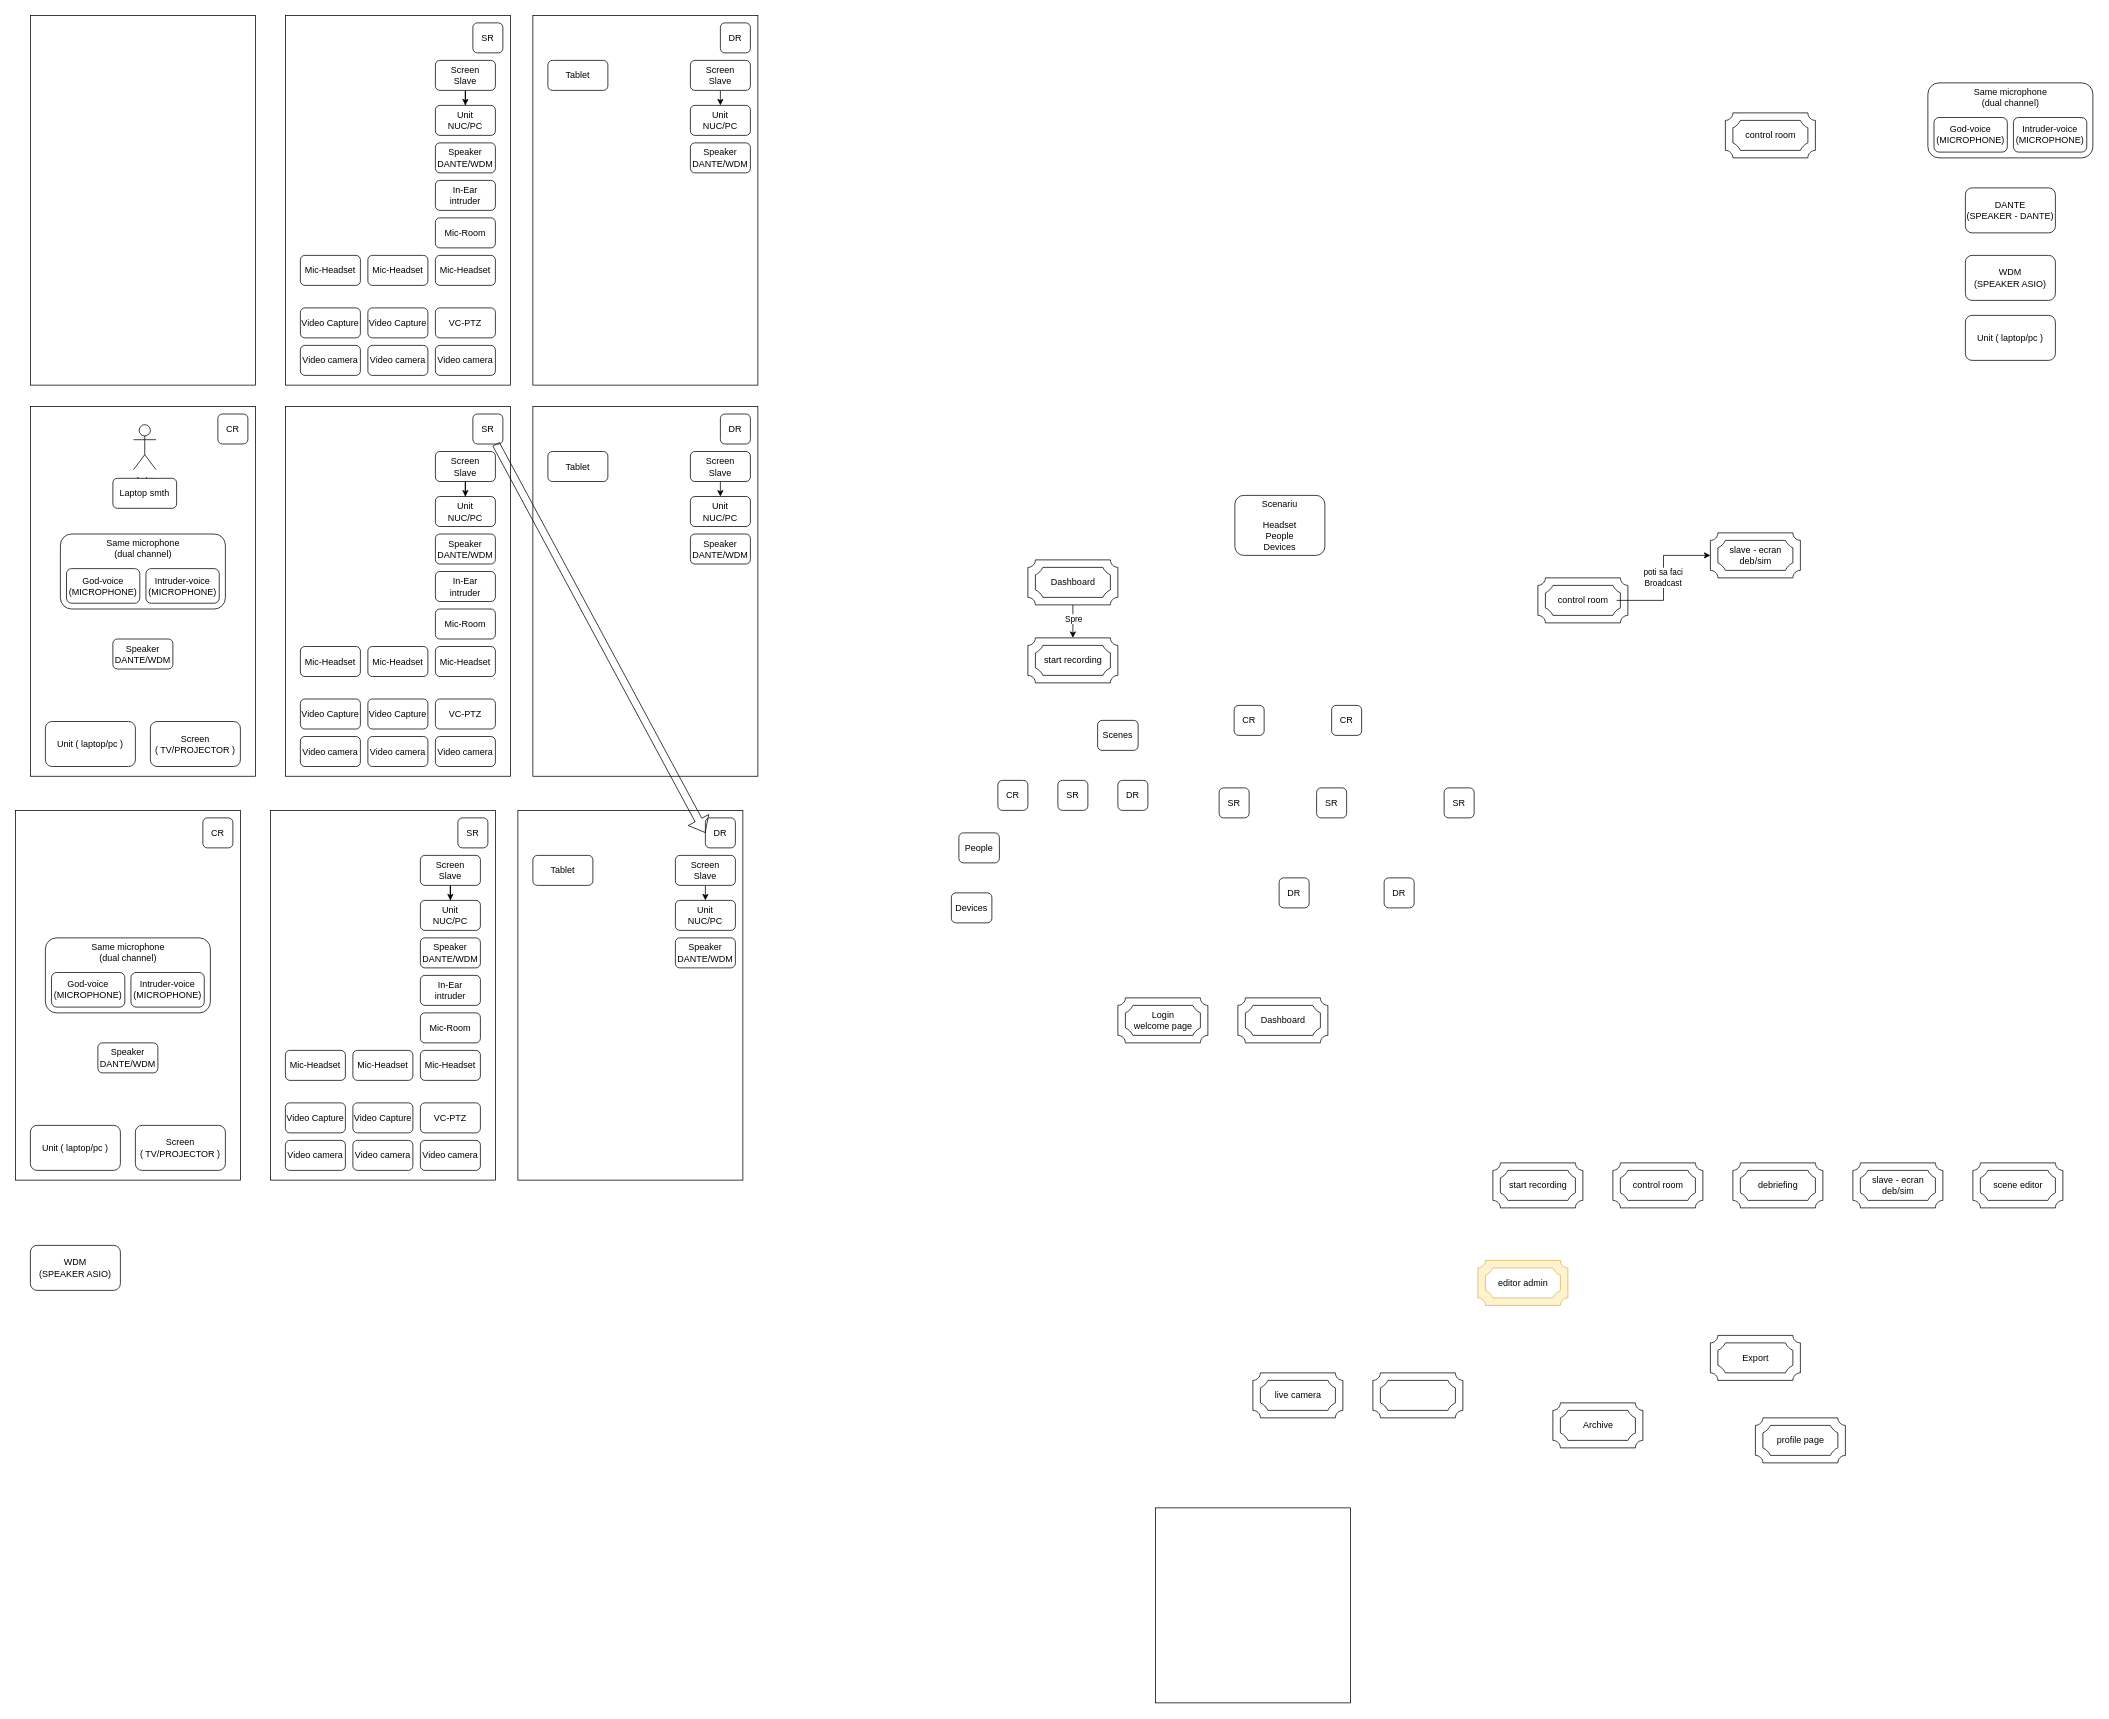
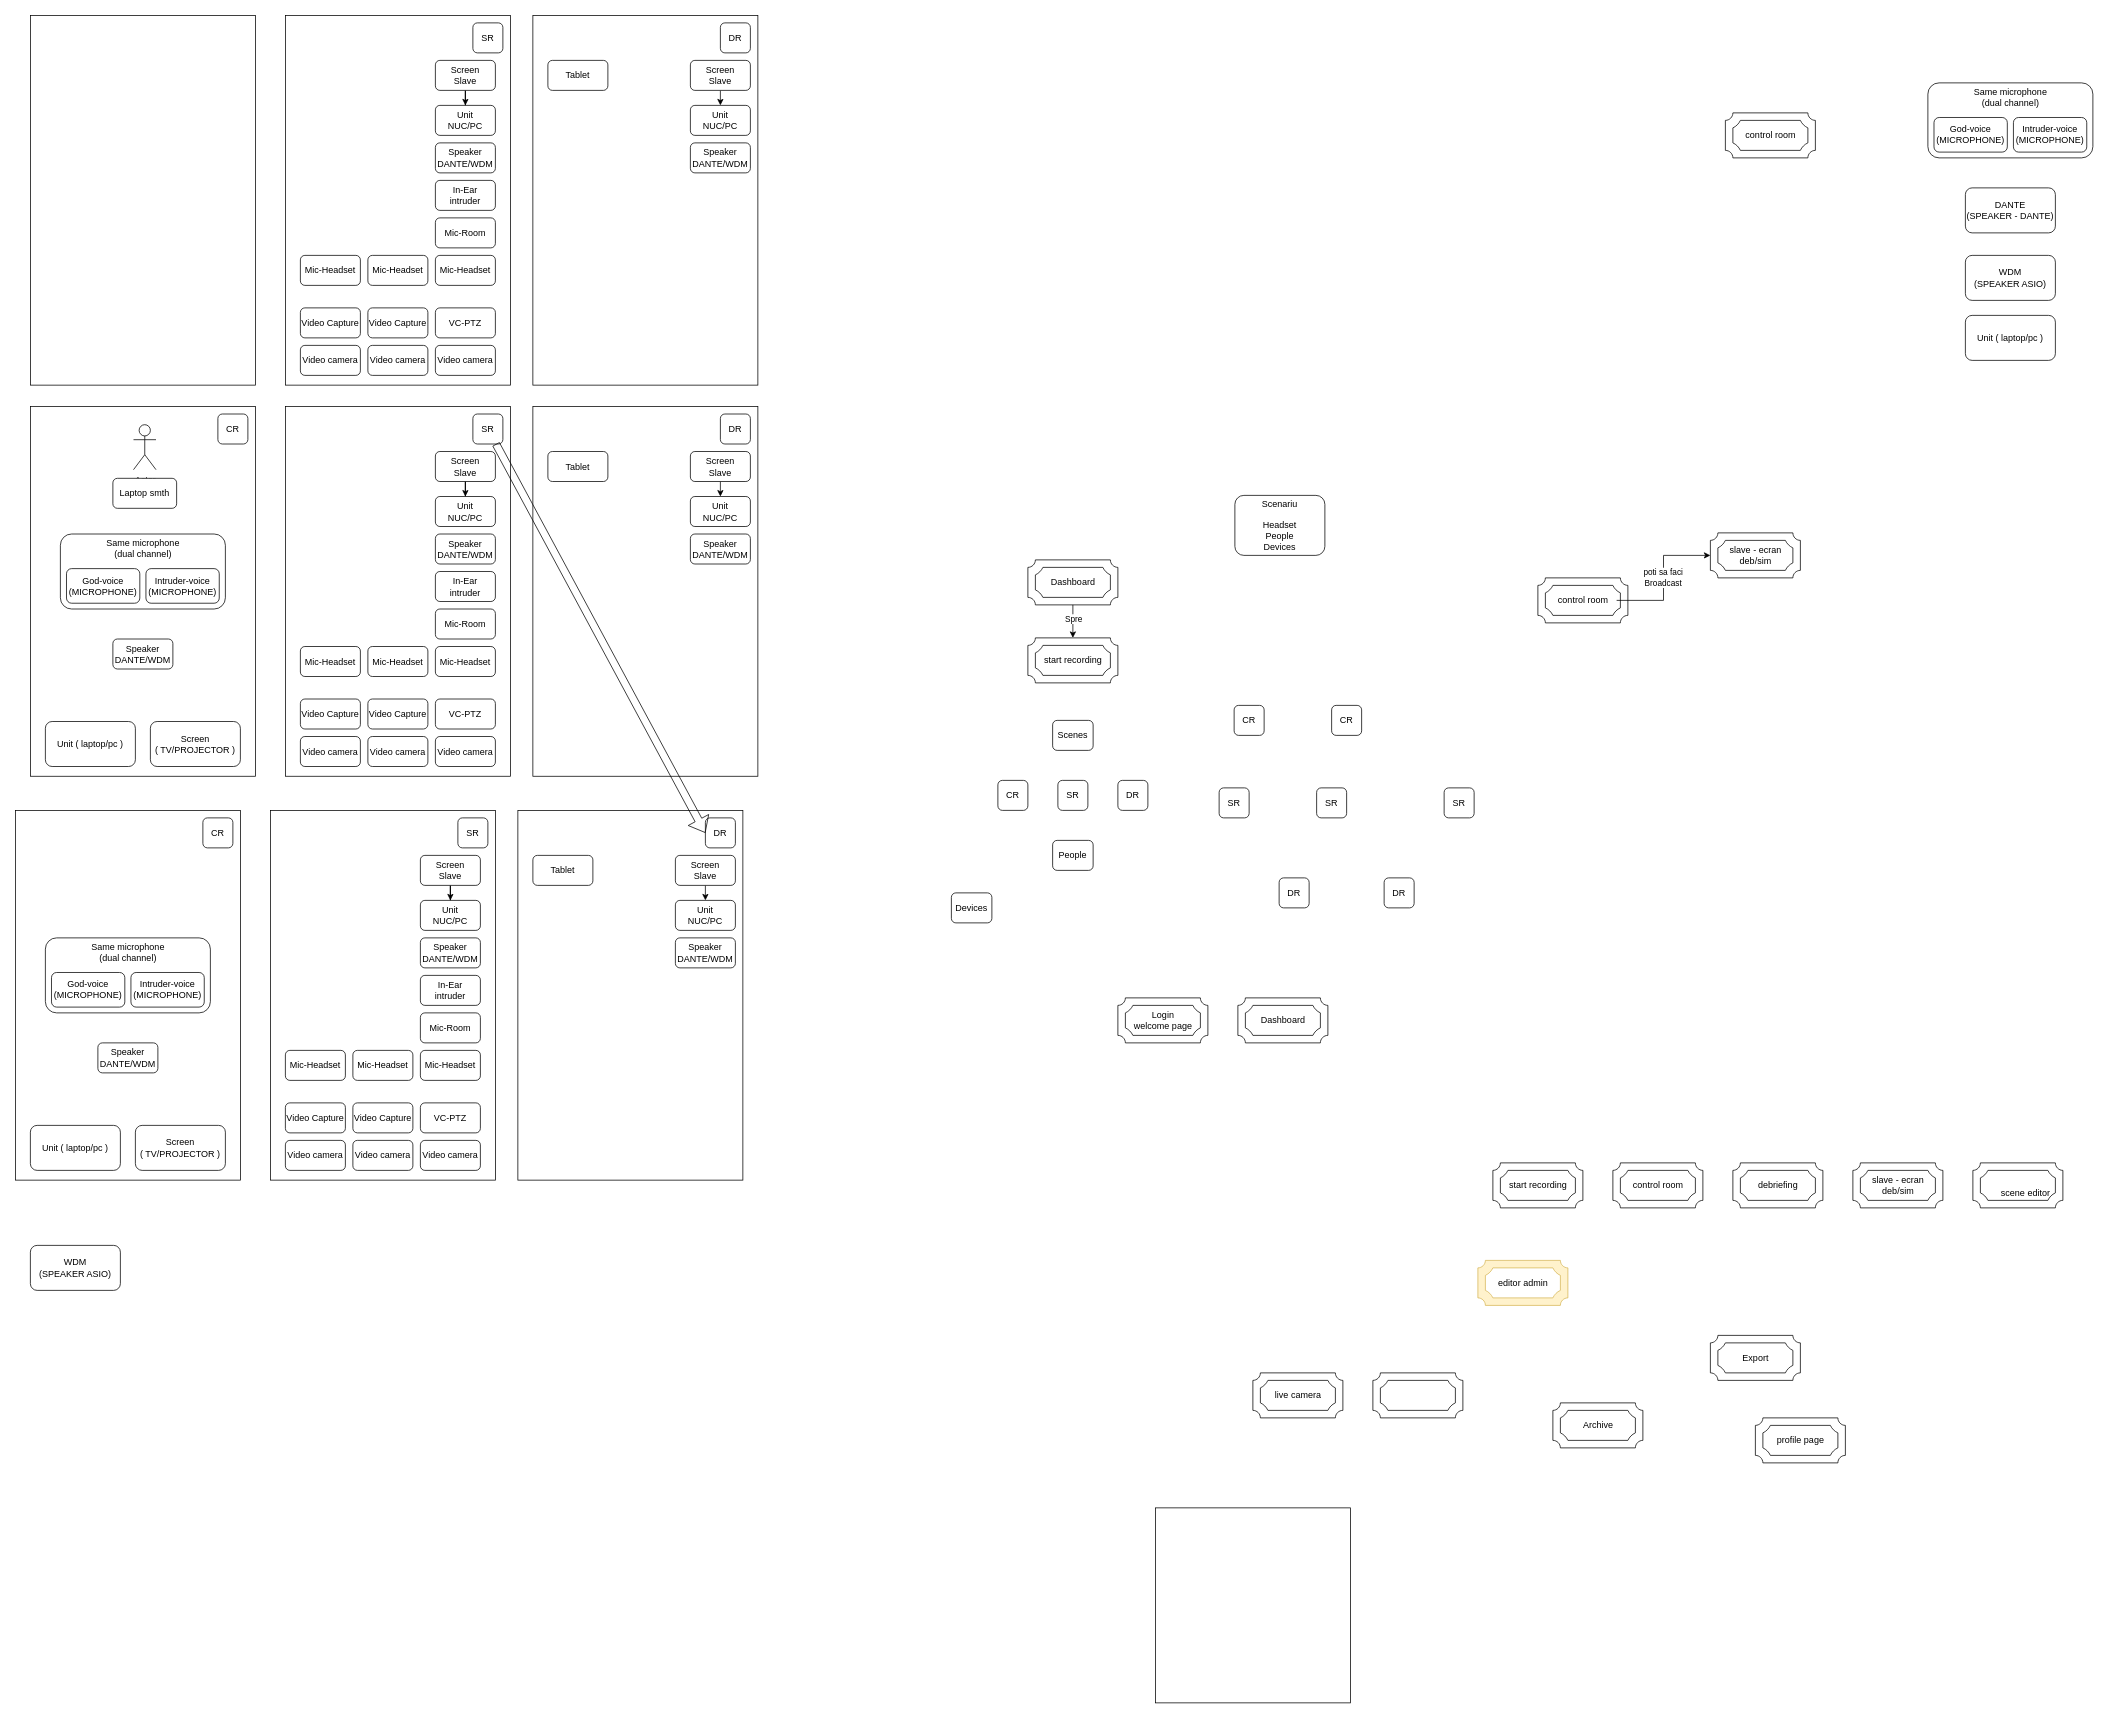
node "Scenes": moved (1118, 735) -> (1073, 735)
node "People": moved (979, 848) -> (1073, 855)
node "scene editor": moved (2018, 1185) -> (2025, 1193)
